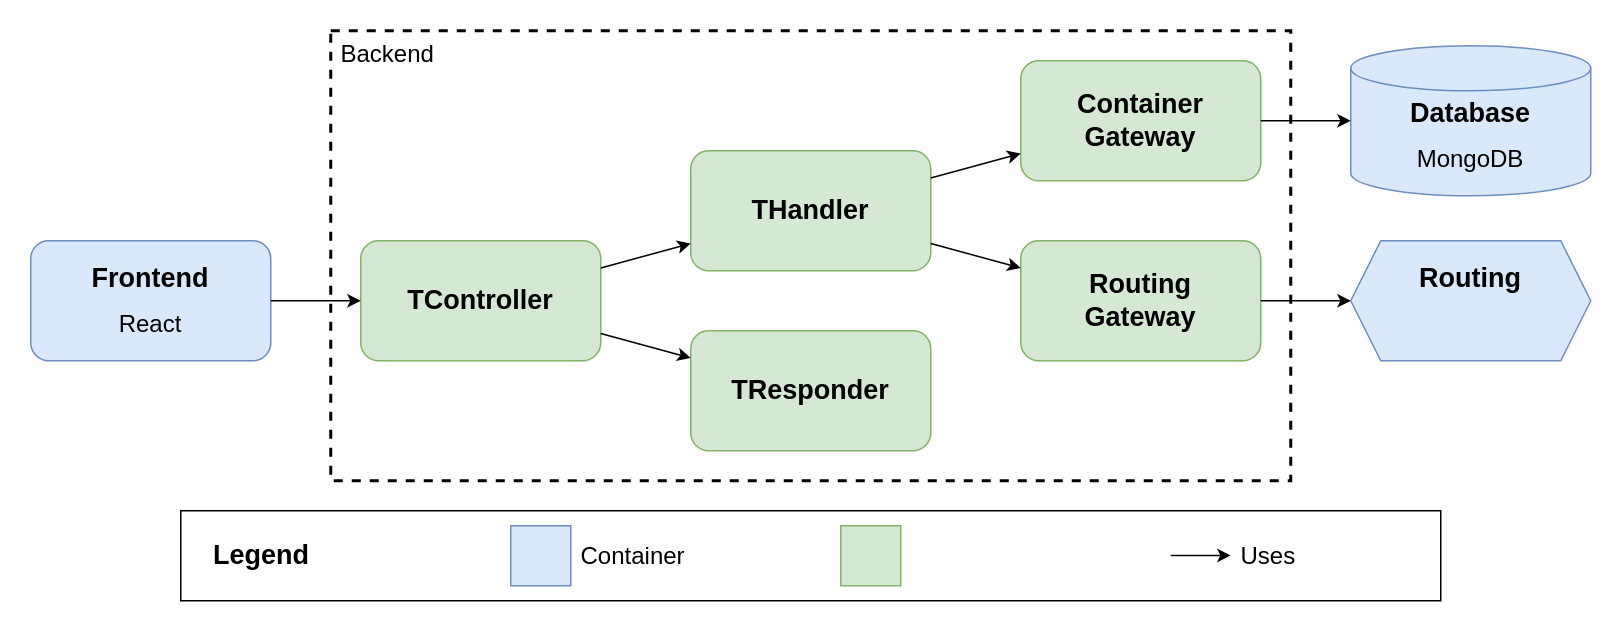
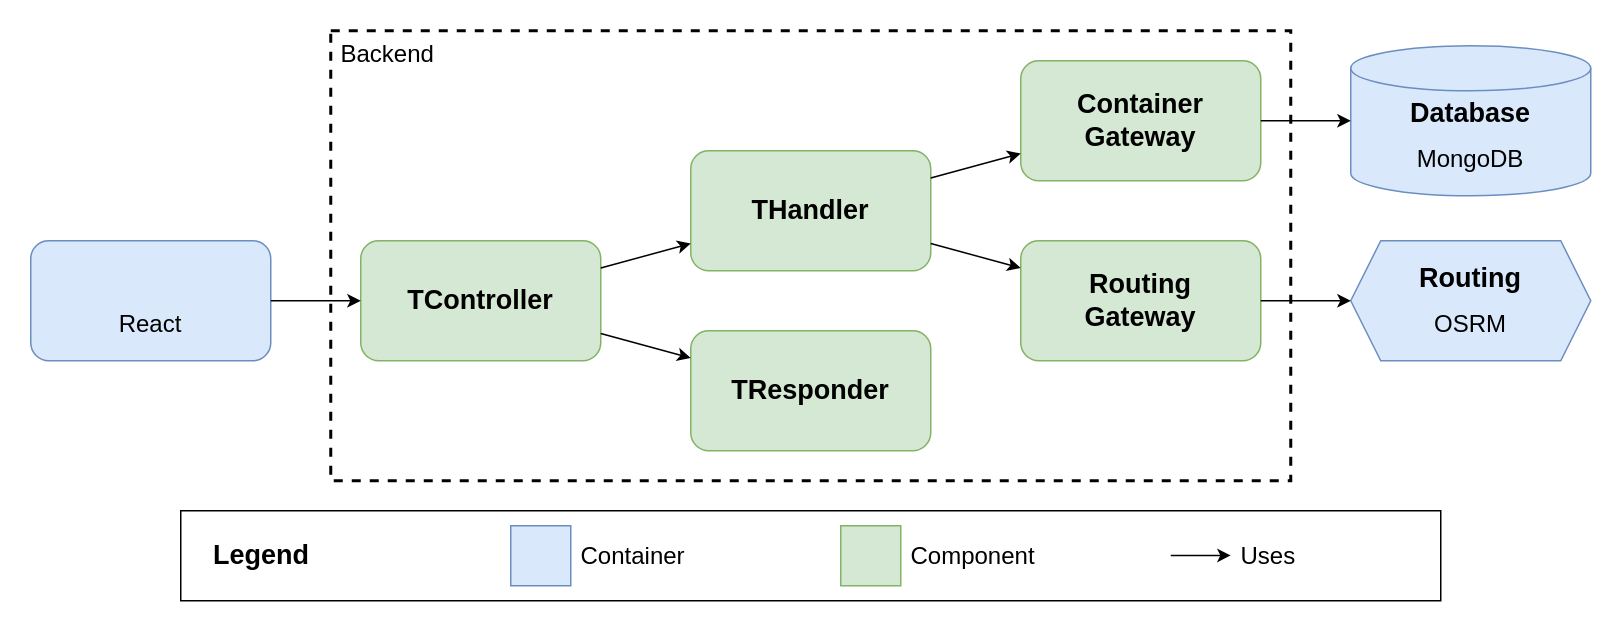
node "Frontend": removed
node "OSRM": added
node "Component": added
